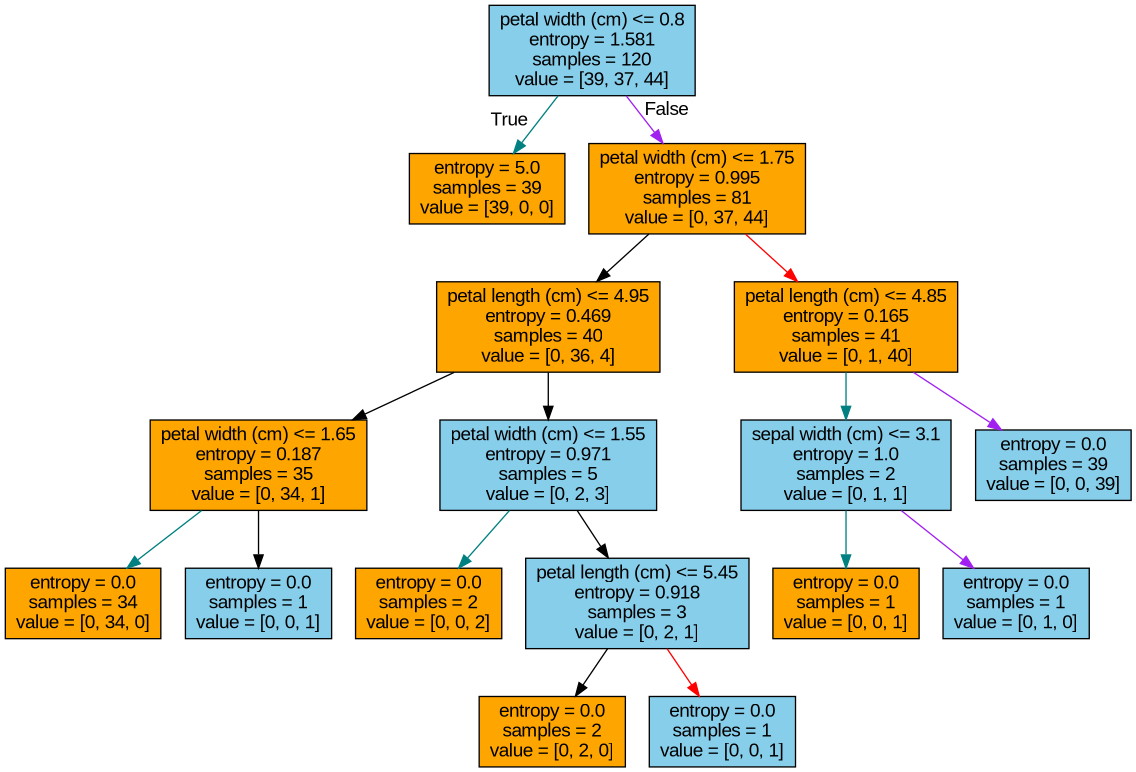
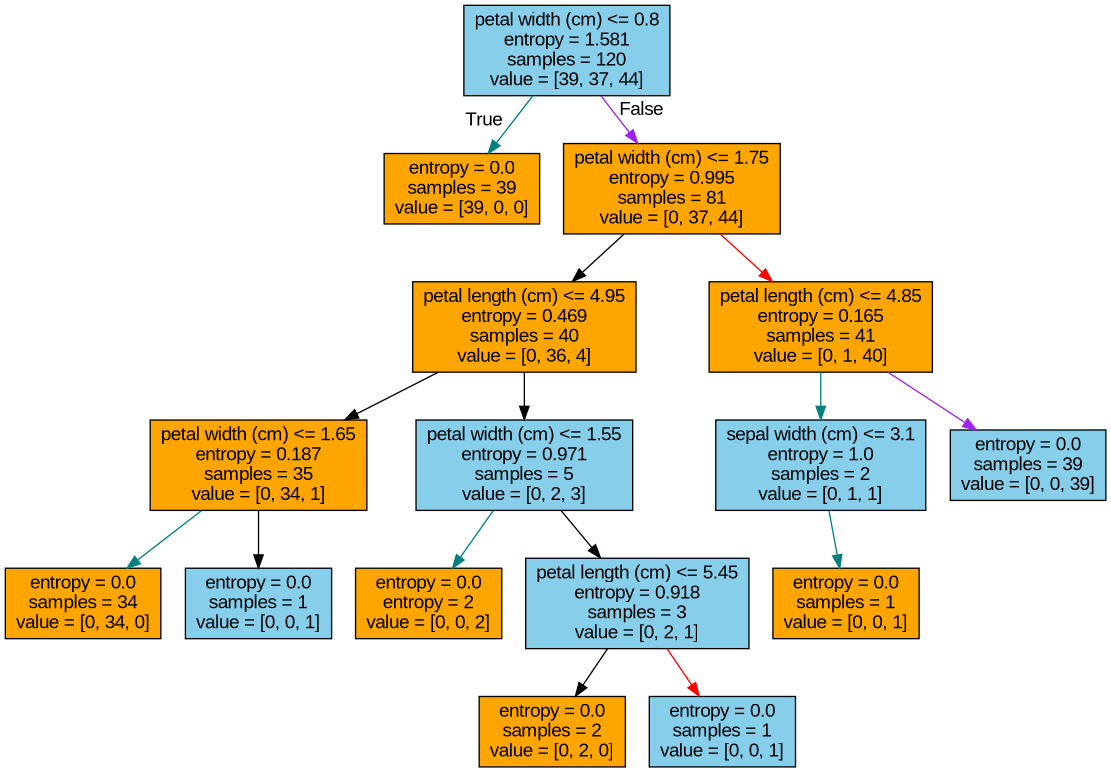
node "entropy = 5.0 samples = 39 value = [39, 0, 0]": label "entropy = 5.0 samples = 39 value = [39, 0, 0]" -> "entropy = 0.0 samples = 39 value = [39, 0, 0]"
node "entropy = 0.0 samples = 2 value = [0, 0, 2]": label "entropy = 0.0 samples = 2 value = [0, 0, 2]" -> "entropy = 0.0 entropy = 2 value = [0, 0, 2]"
node "entropy = 0.0 samples = 1 value = [0, 1, 0]": removed
